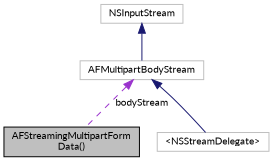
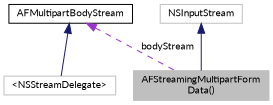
edge "AFMultipartBodyStream" -> "NSInputStream": now "AFStreamingMultipartForm Data()" -> "NSInputStream"
node "AFMultipartBodyStream": color grey75 -> black
node "AFStreamingMultipartForm Data()": color black -> grey75
